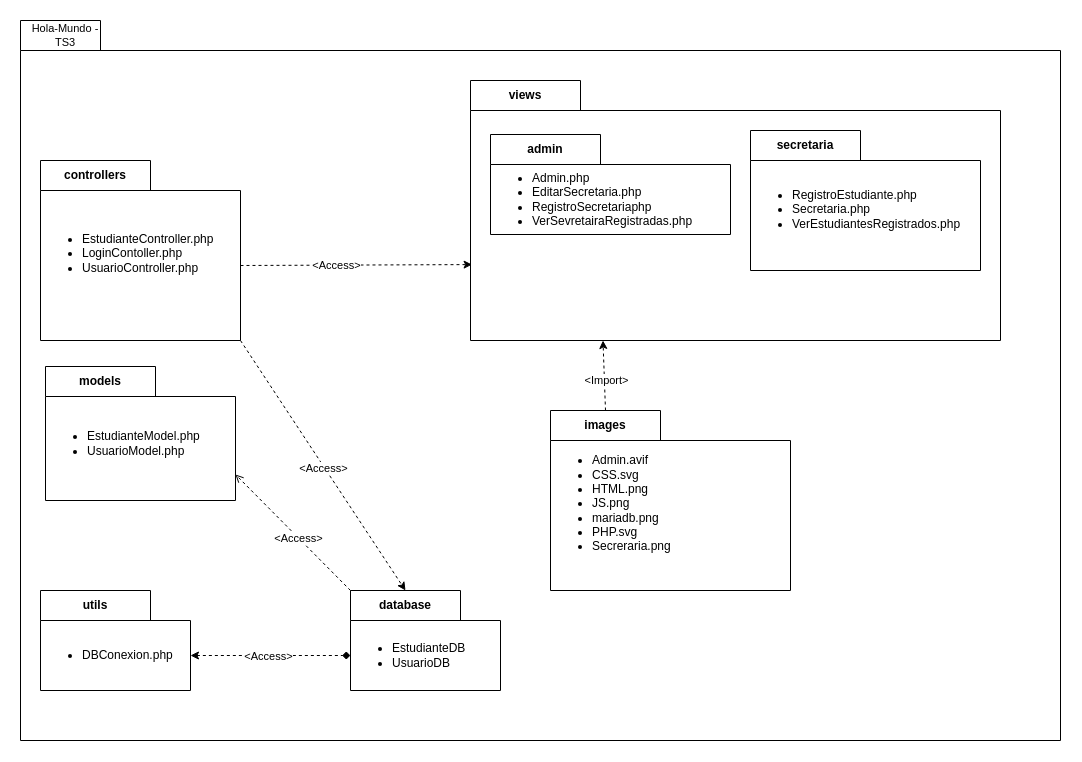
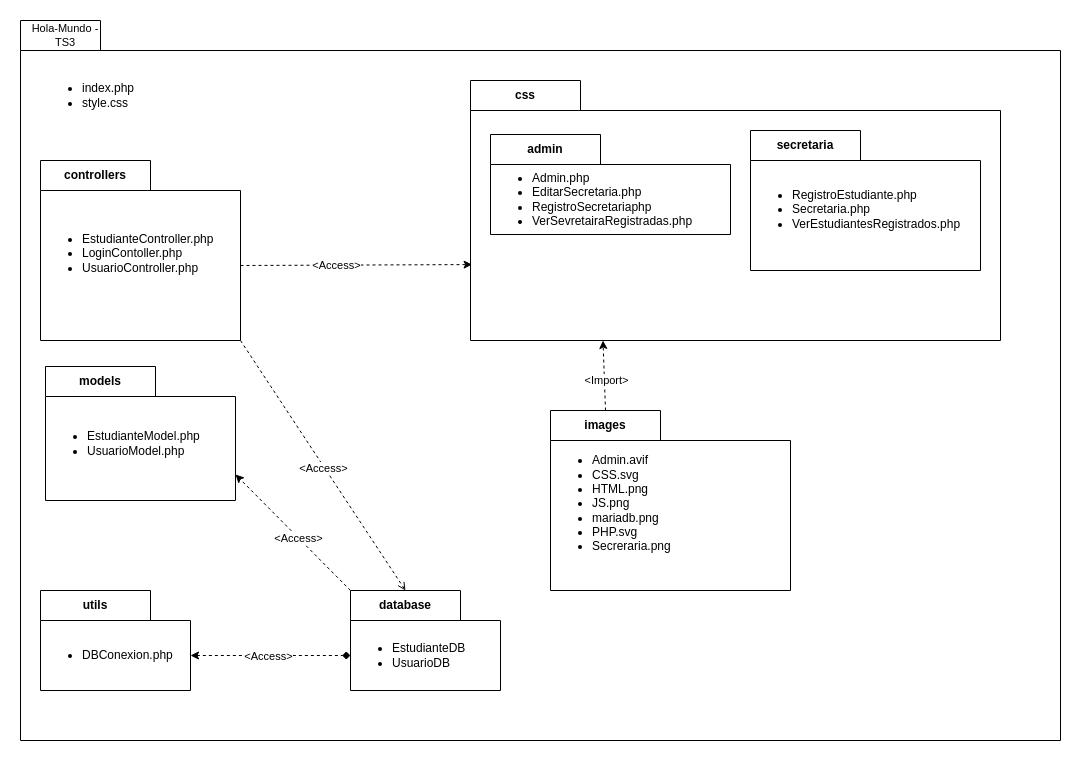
node "index.php style.css": added
node "views": label "views" -> "css"
edge "database" -> "models": arrowhead open -> classic
edge "controllers" -> "database": arrowhead classic -> open
